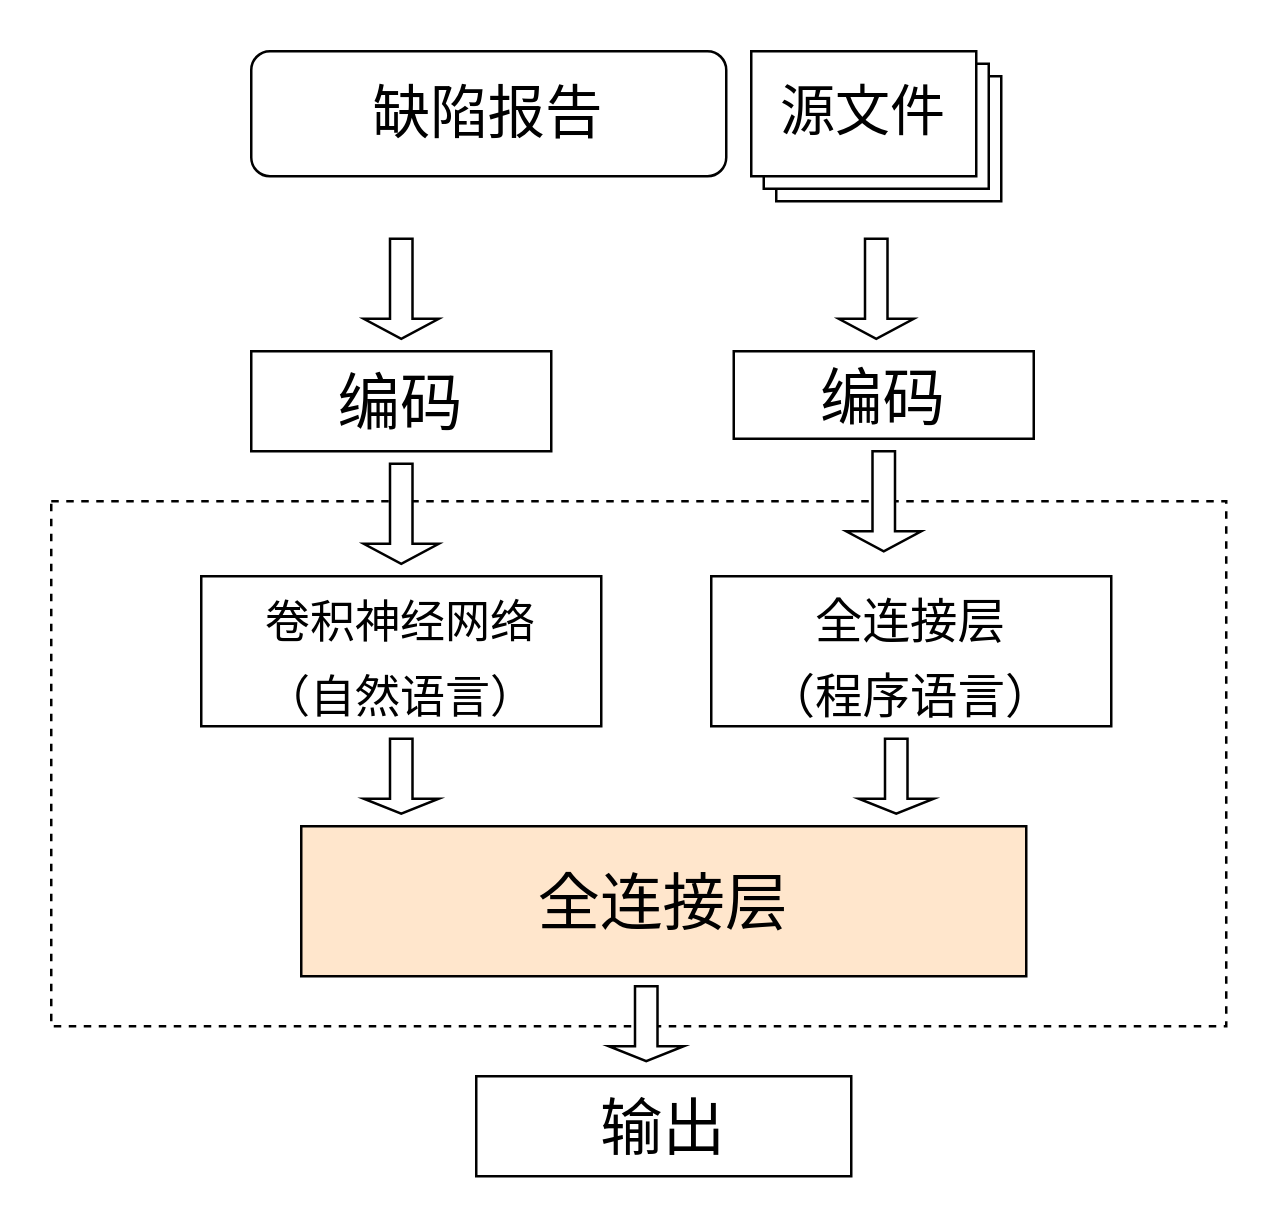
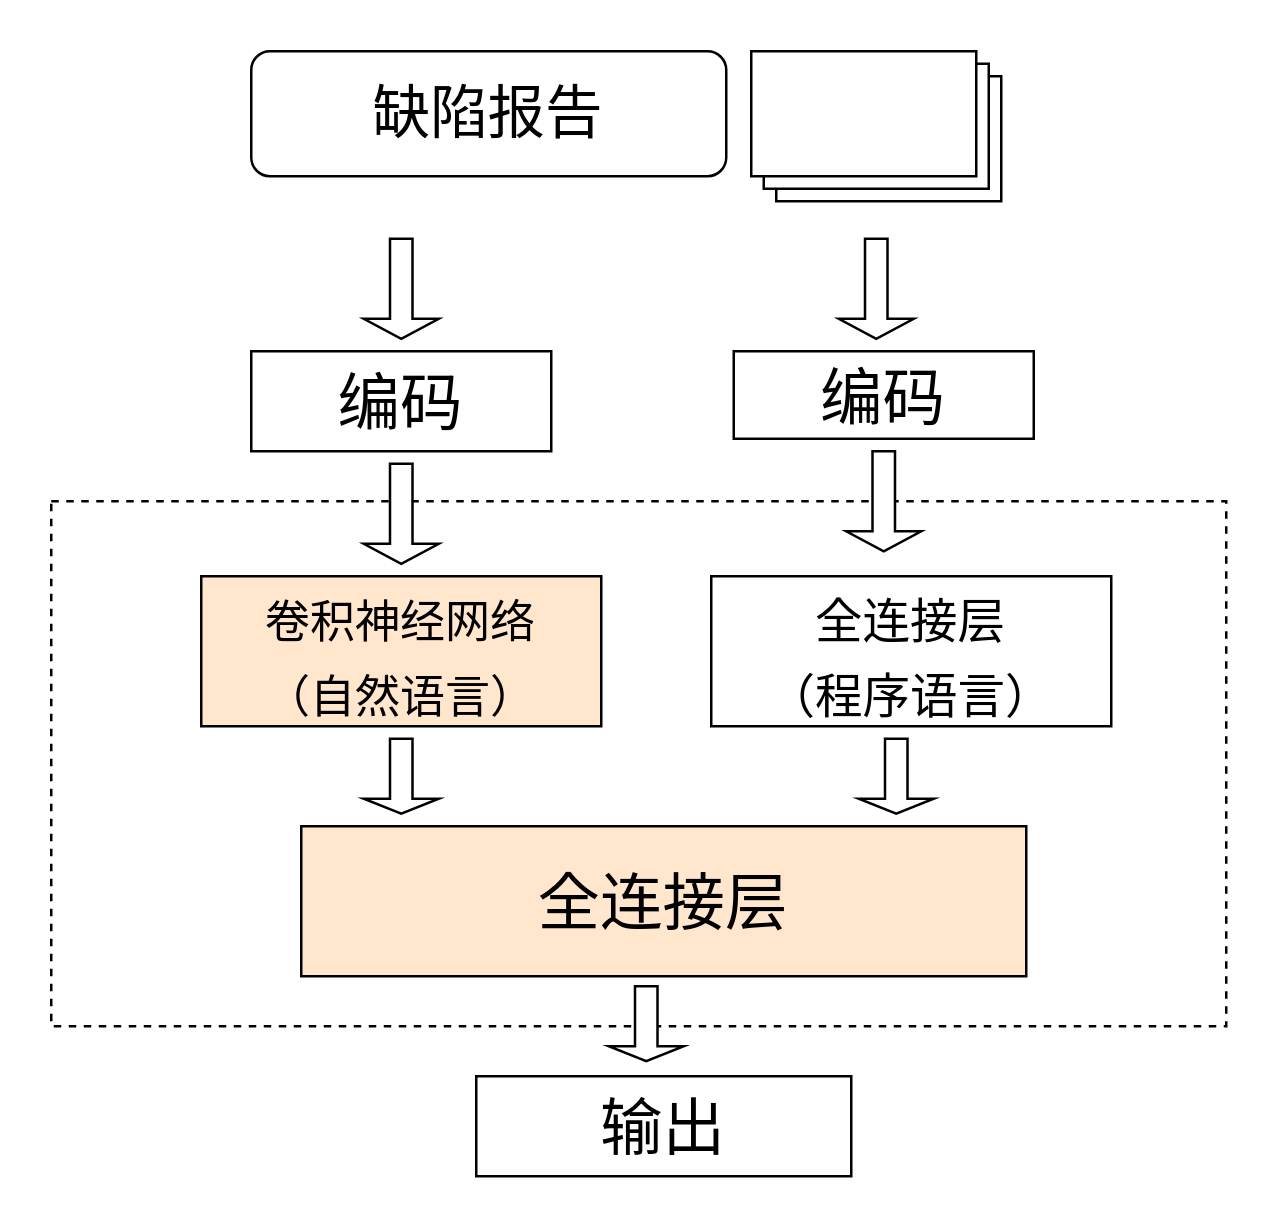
node "源文件": removed
node "卷积神经网络 （自然语言）": fillcolor #ffffff -> #ffe6cc
